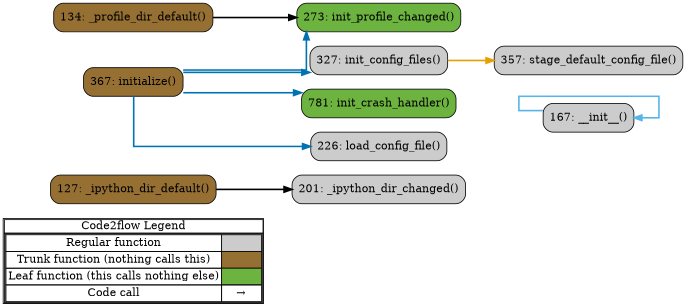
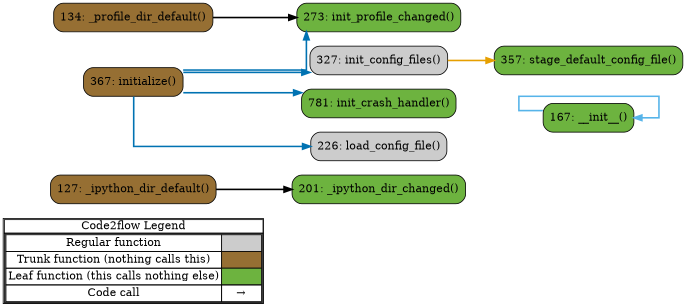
node "357: stage_default_config_file()": fillcolor #cccccc -> #6db33f
node "167: __init__()": fillcolor #cccccc -> #6db33f
node "201: _ipython_dir_changed()": fillcolor #cccccc -> #6db33f
